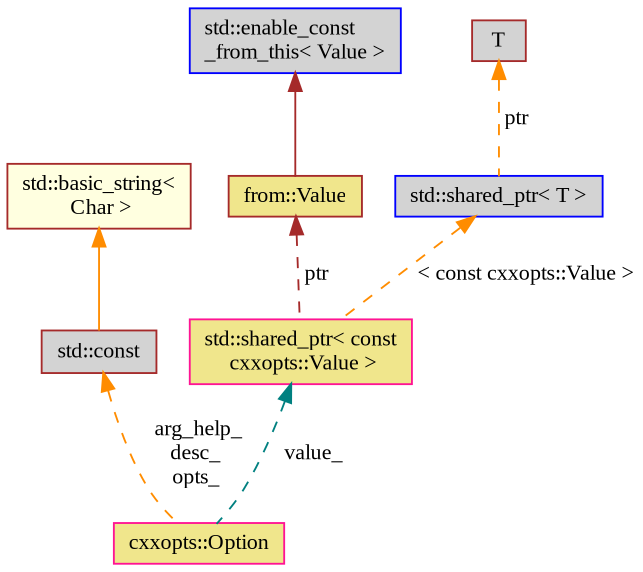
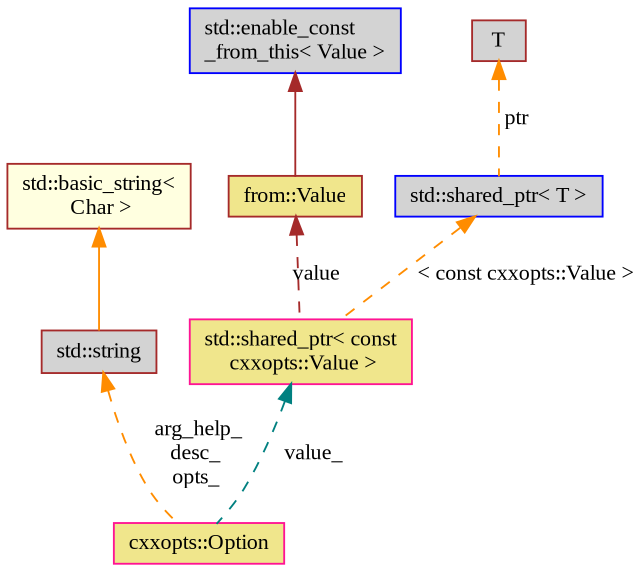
edge "std::shared_ptr< const cxxopts::Value >" -> "from::Value": label " ptr" -> " value"
node "std::const": label "std::const" -> "std::string"
